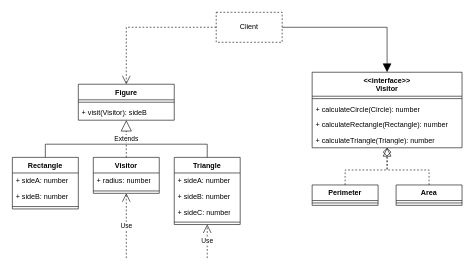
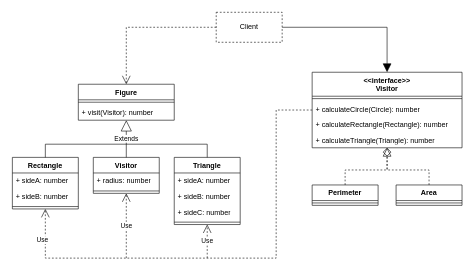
node "+ visit(Visitor): sideB": label "+ visit(Visitor): sideB" -> "+ visit(Visitor): number"
edge "Visitor" -> "Figure": style dashed -> solid
edge "<<interface>> Visitor" -> "Rectangle": added, label "Use"
